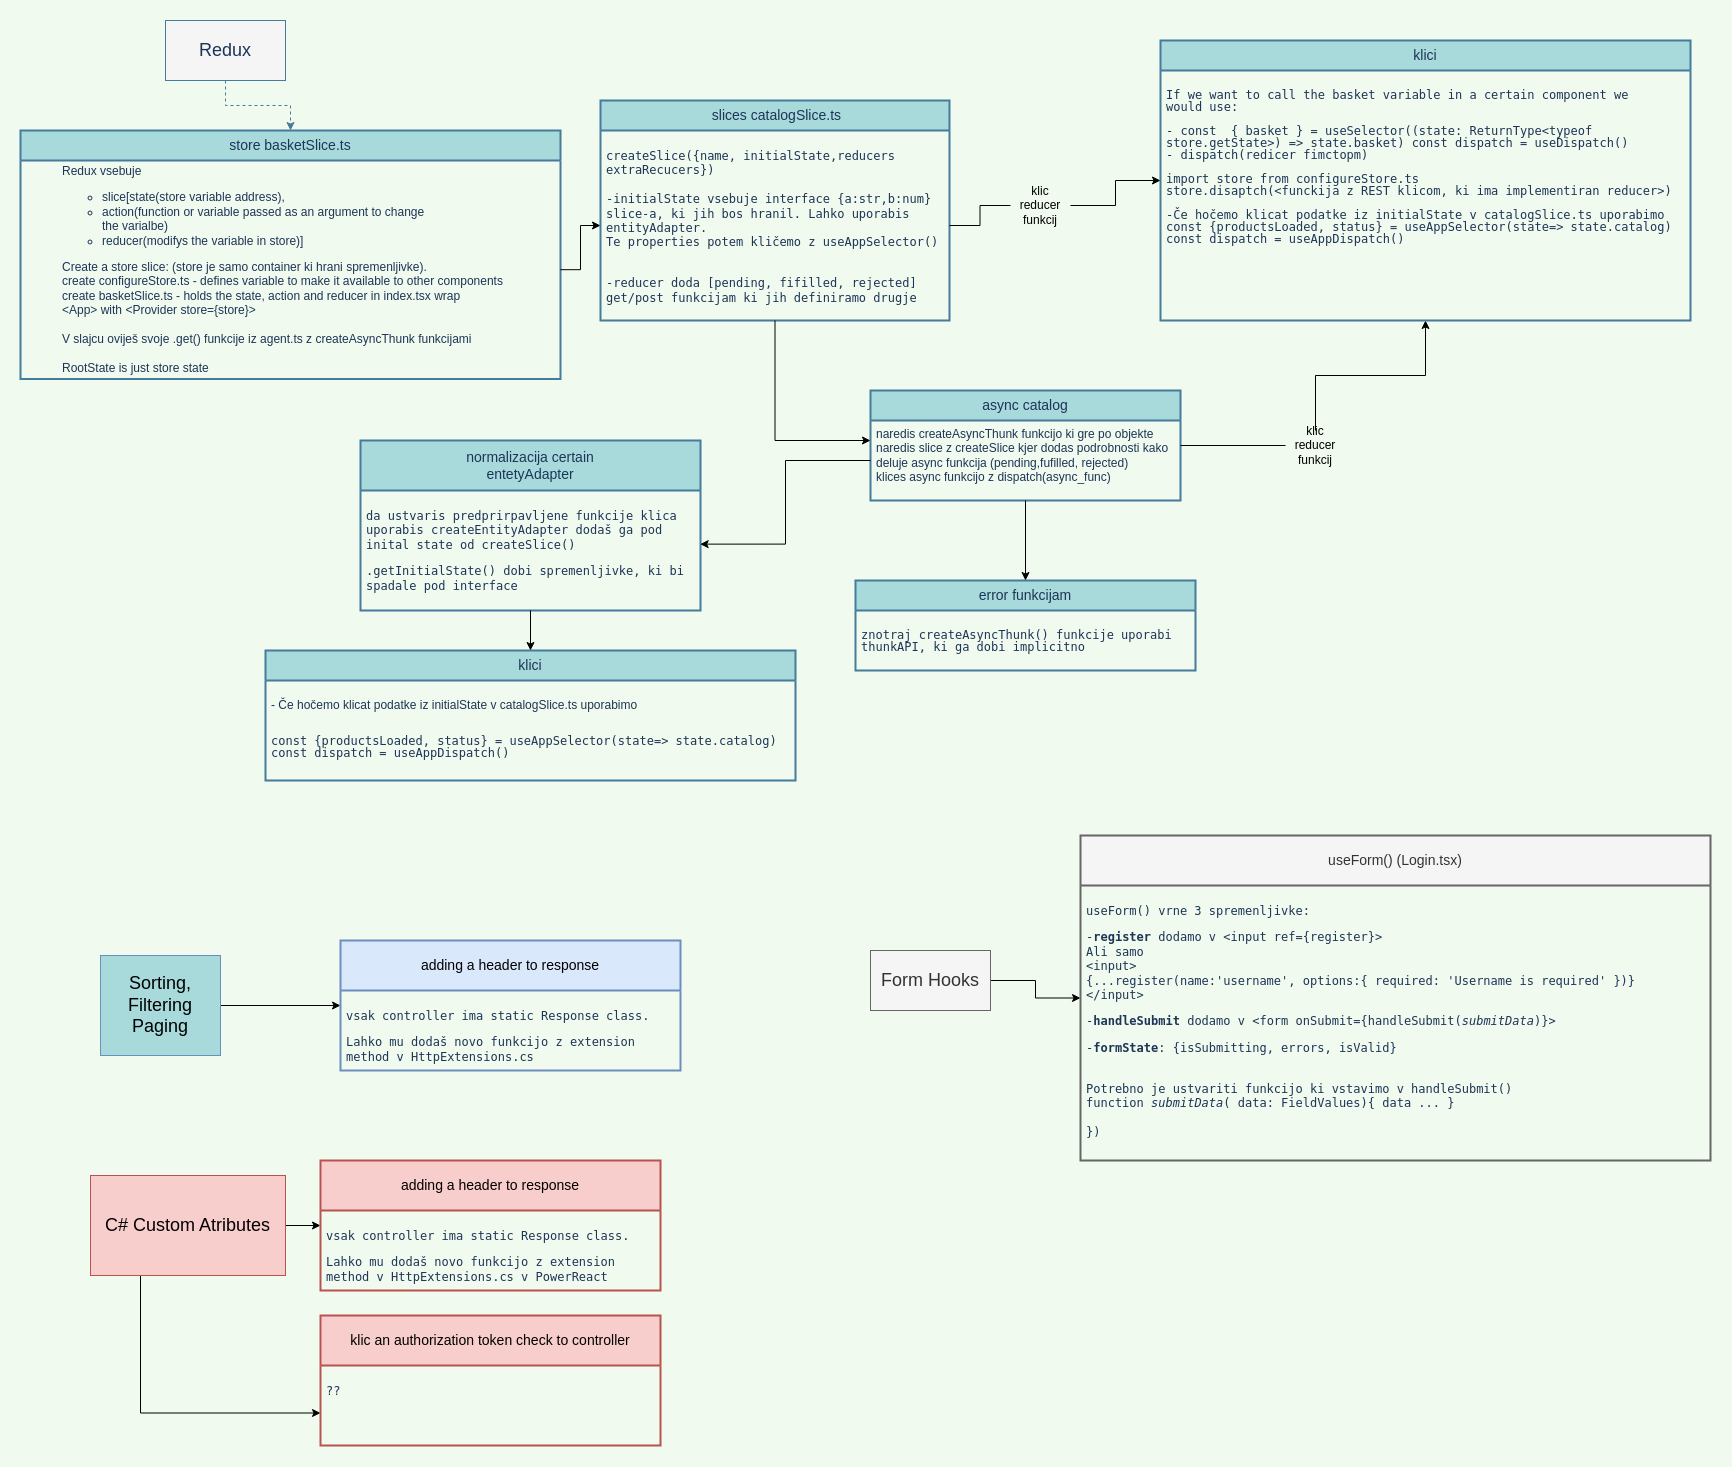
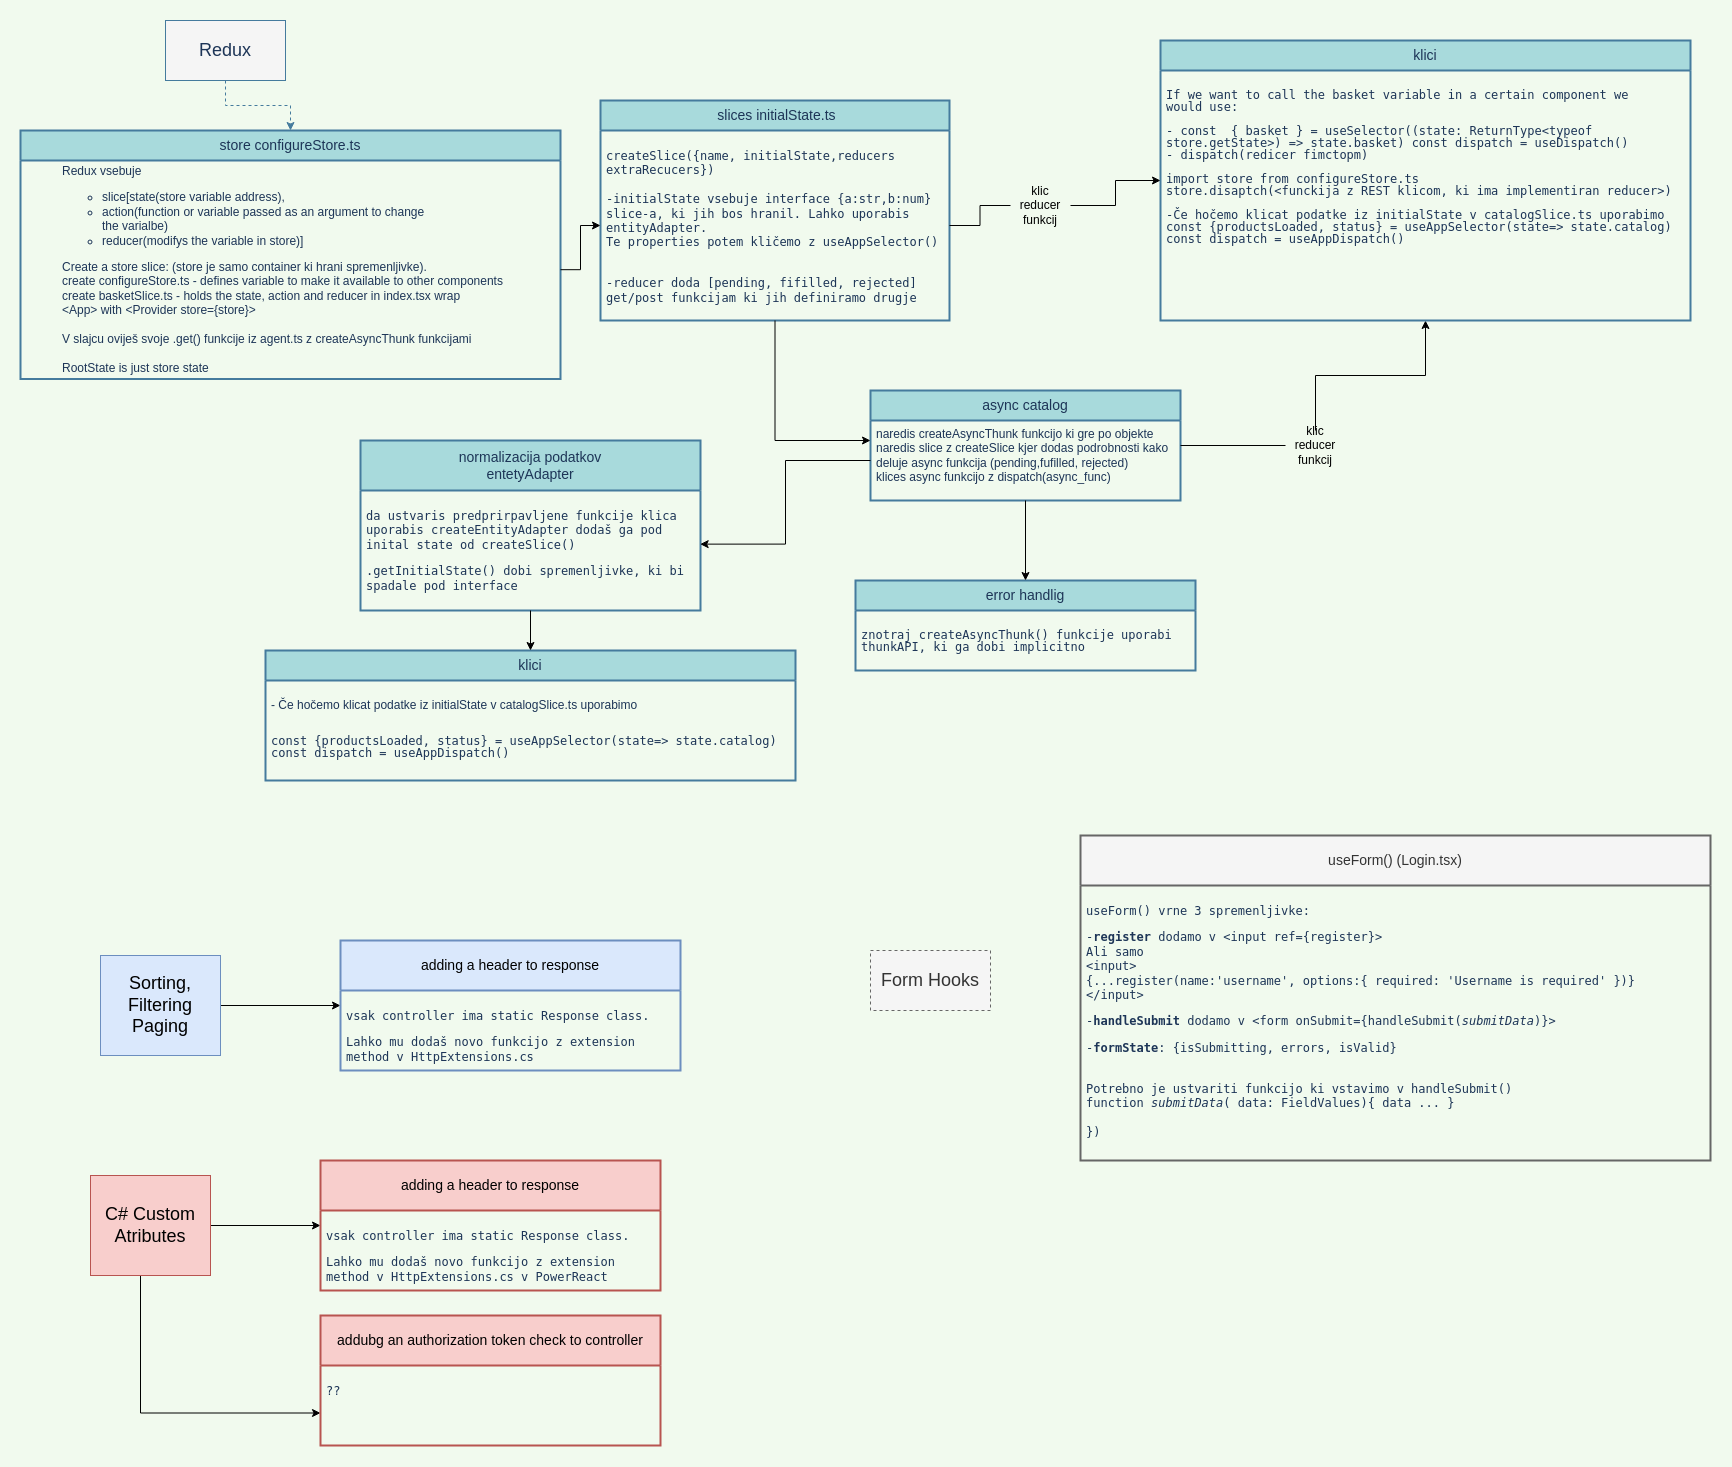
node "slices catalogSlice.ts": label "slices catalogSlice.ts" -> "slices initialState.ts"
node "store basketSlice.ts": label "store basketSlice.ts" -> "store configureStore.ts"
node "normalizacija certain entetyAdapter": label "normalizacija certain entetyAdapter" -> "normalizacija podatkov entetyAdapter"
node "error funkcijam": label "error funkcijam" -> "error handlig"
node "Form Hooks": style solid -> dashed
edge "Form Hooks" -> "useForm() (Login.tsx)": removed
node "Sorting, Filtering Paging": fillcolor #a8dadc -> #dae8fc
node "C# Custom Atributes": size 195x100 -> 120x100
node "klic an authorization token check to controller": label "klic an authorization token check to controller" -> "addubg an authorization token check to controller"
